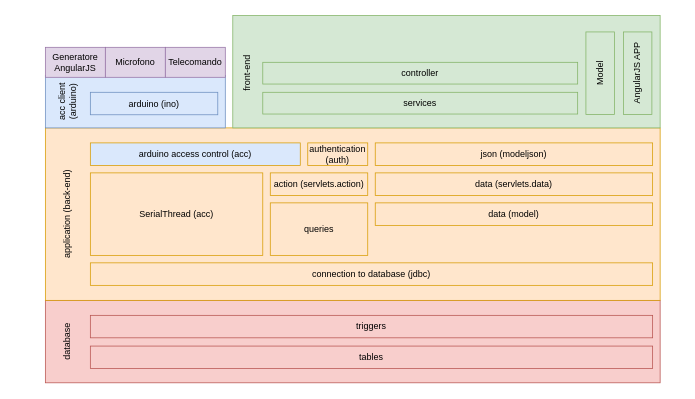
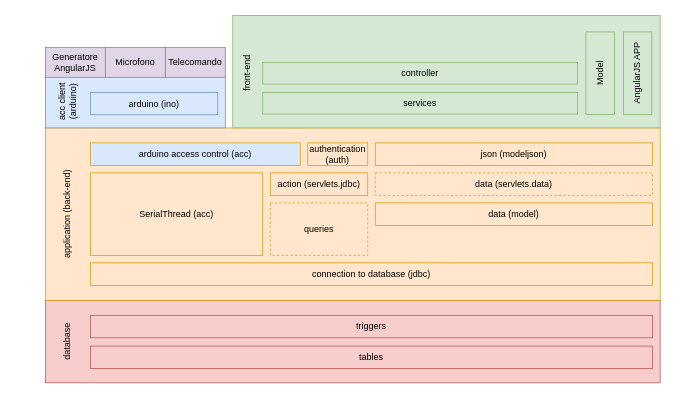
node "action (servlets.action)": label "action (servlets.action)" -> "action (servlets.jdbc)"
node "data (servlets.data)": style solid -> dashed
node "queries": style solid -> dashed
